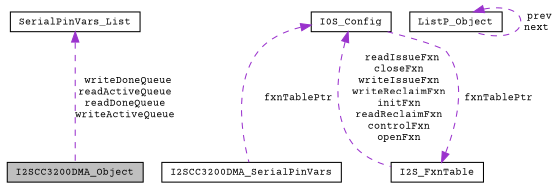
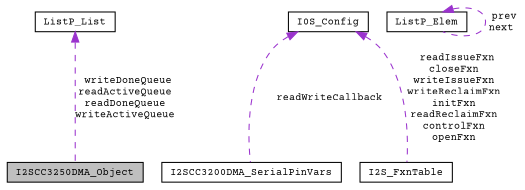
node "SerialPinVars_List": label "SerialPinVars_List" -> "ListP_List"
node "ListP_Object": label "ListP_Object" -> "ListP_Elem"
edge "I0S_Config" -> "I2S_FxnTable": removed, label "fxnTablePtr"
edge "I2SCC3200DMA_SerialPinVars" -> "I0S_Config": label " fxnTablePtr" -> " readWriteCallback"
node "I2SCC3200DMA_Object": label "I2SCC3200DMA_Object" -> "I2SCC3250DMA_Object"
